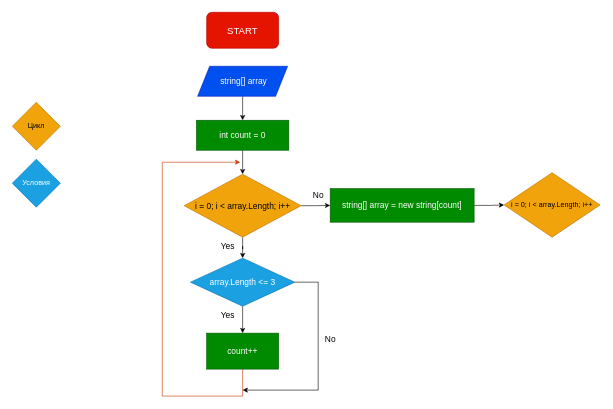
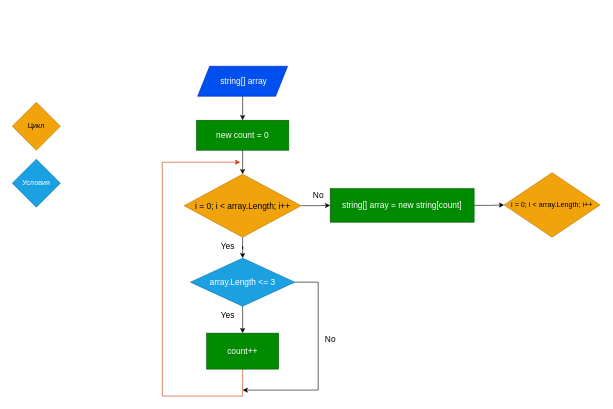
node "START": removed
node "int count = 0": label "int count = 0" -> "new count = 0"
